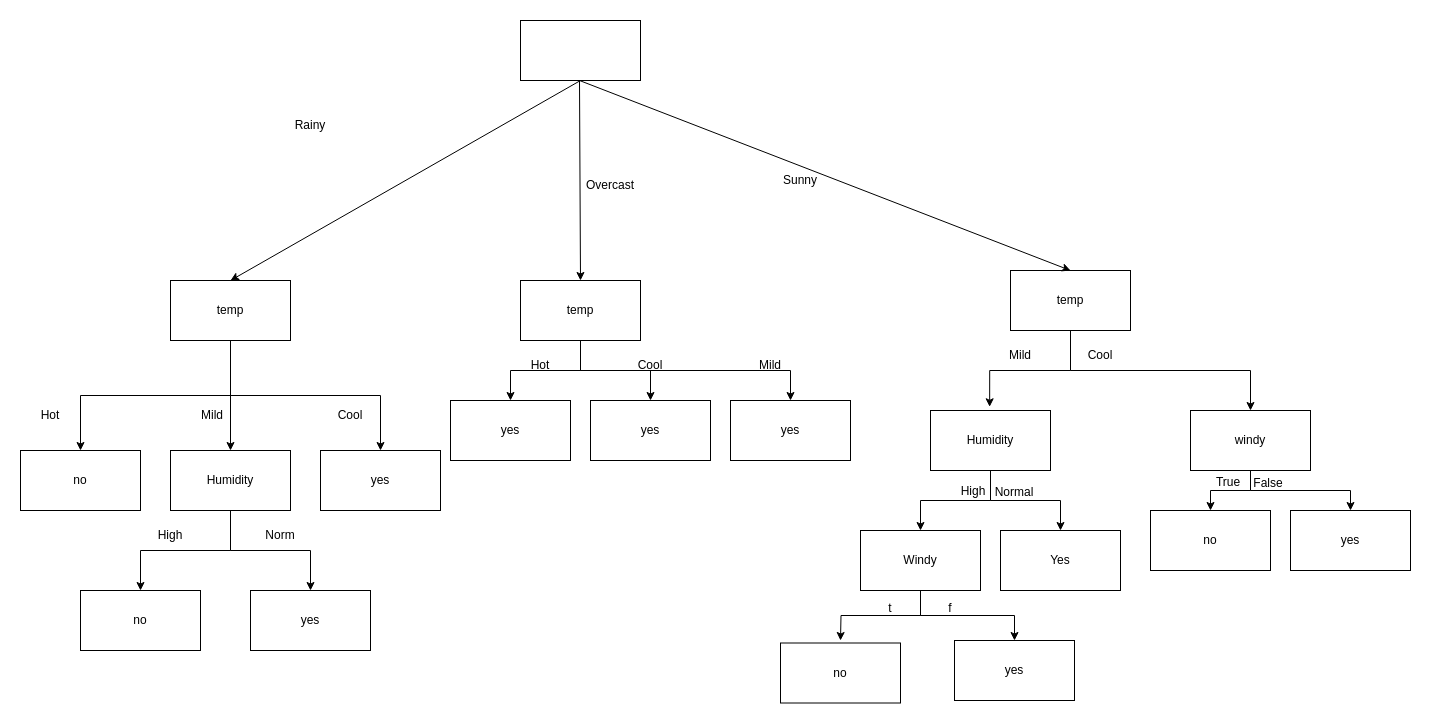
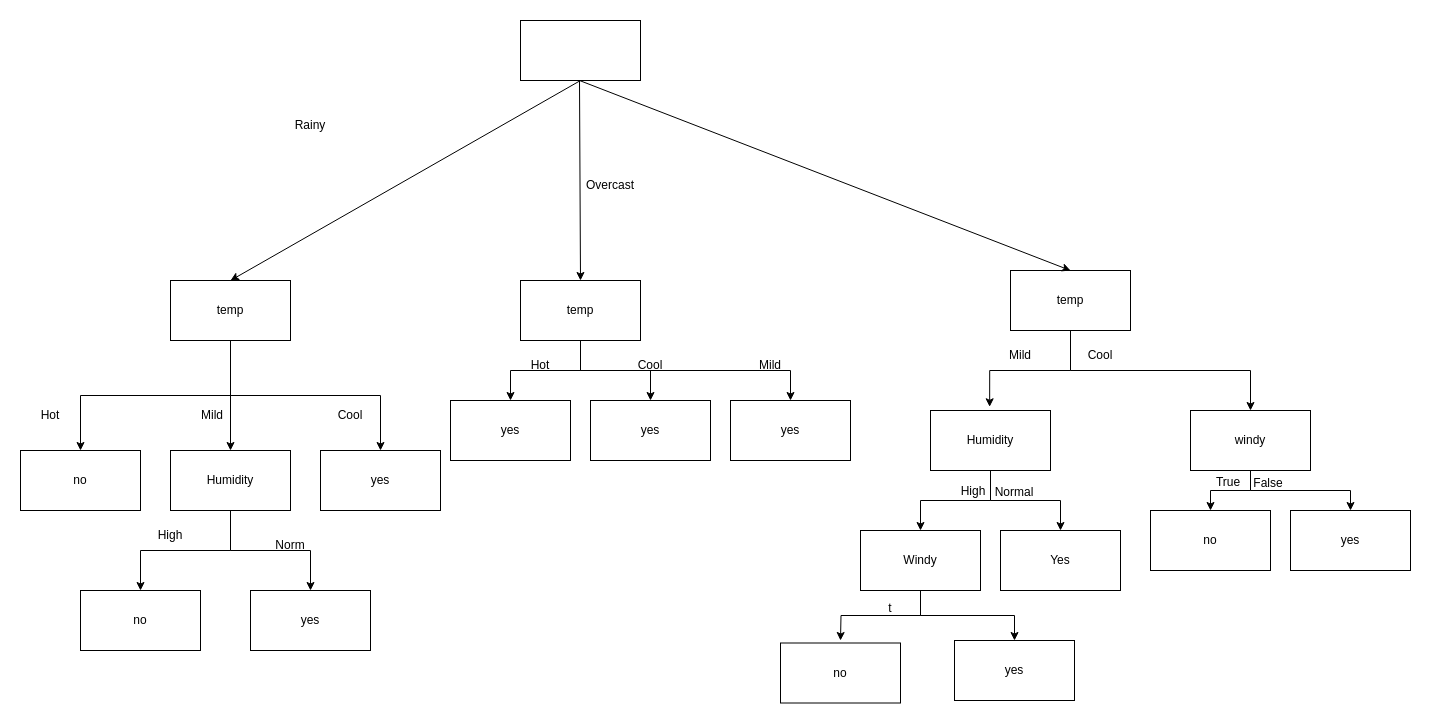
node "Sunny": removed
node "Norm": moved (281, 536) -> (291, 546)
node "f": removed
